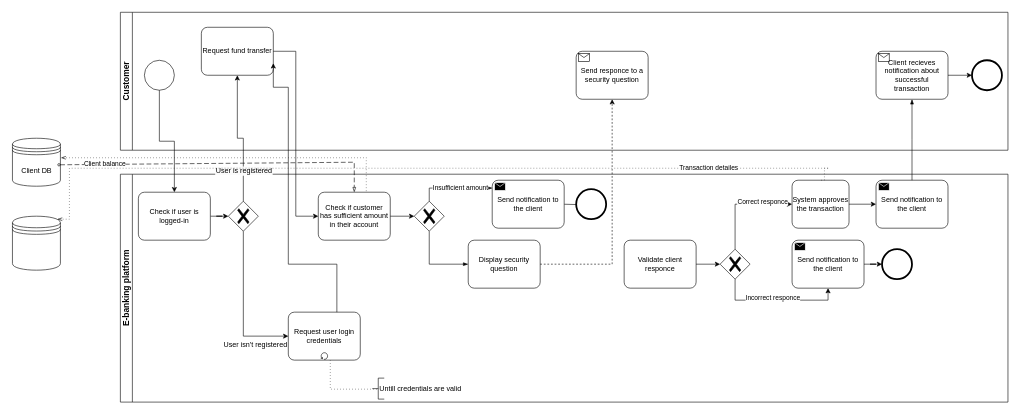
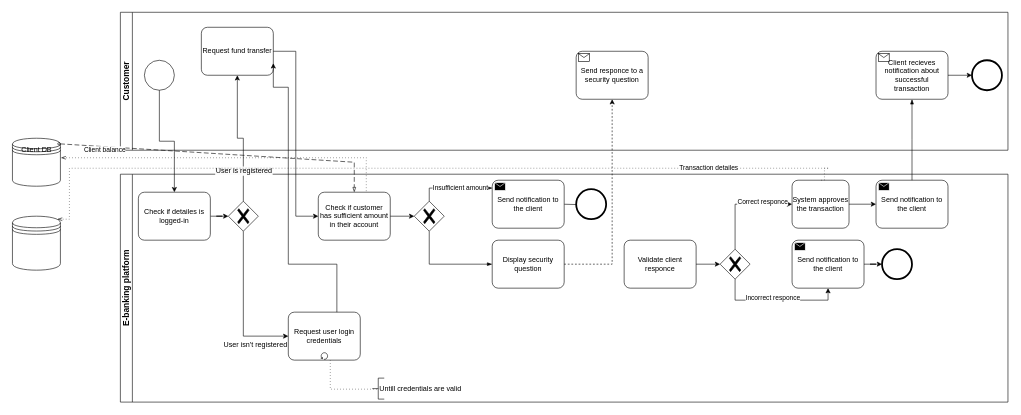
node "Client DB": moved (36, 171) -> (36, 150)
node "Check if user is logged-in": label "Check if user is logged-in" -> "Check if detailes is logged-in"
node "Display security question": moved (504, 264) -> (528, 264)
